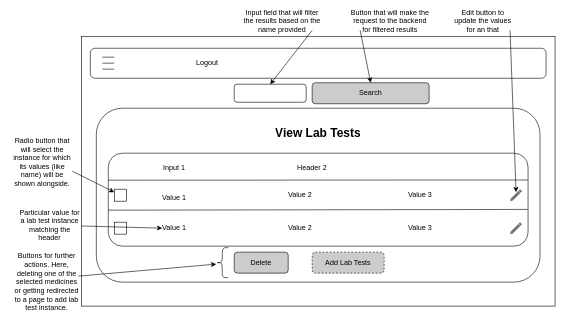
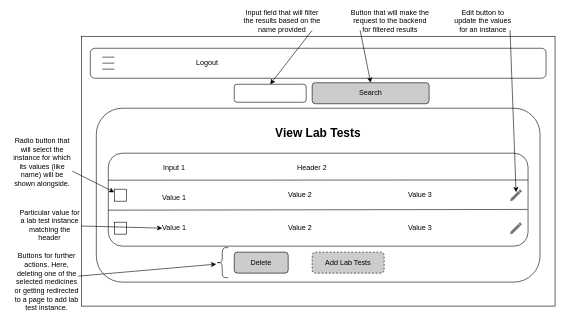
node "Edit button to update the values for an that": label "Edit button to update the values for an that" -> "Edit button to update the values for an instance"
